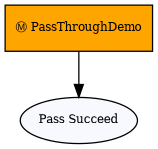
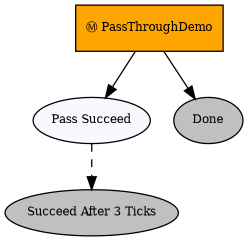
node "Done": added
node "Succeed After 3 Ticks": added
